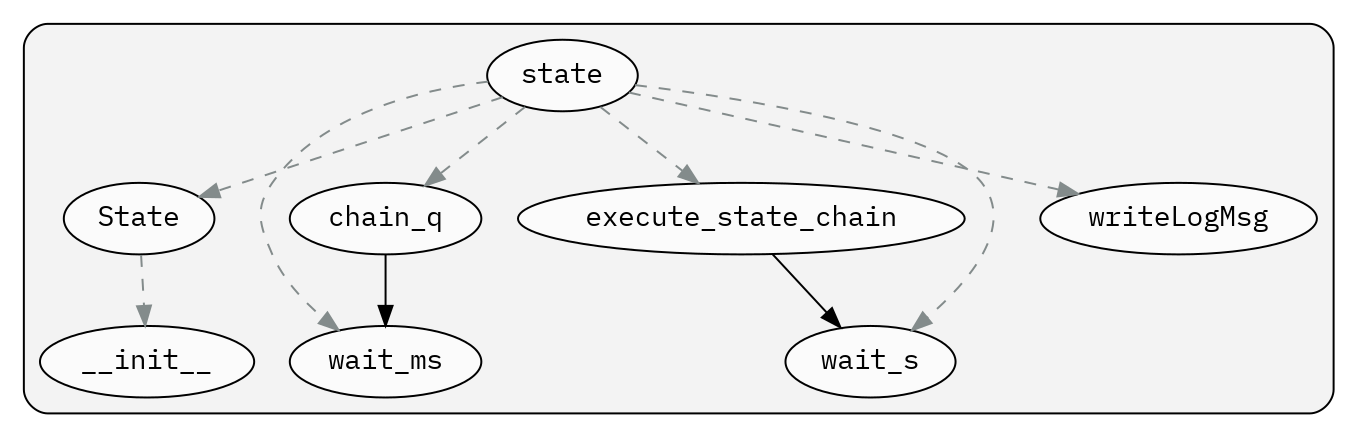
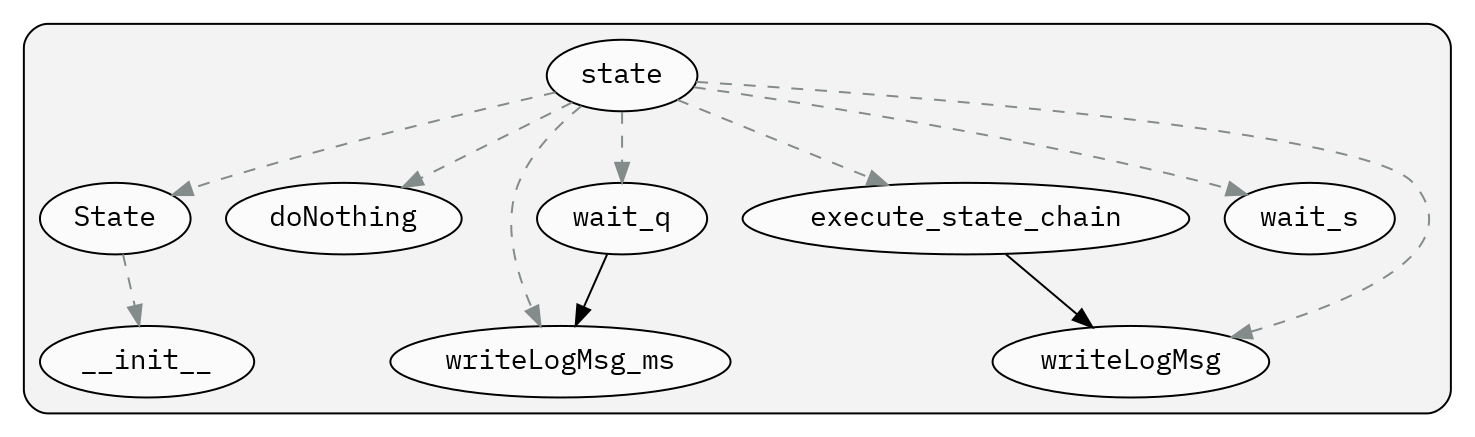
node "doNothing": added
node "chain_q": label "chain_q" -> "wait_q"
edge "execute_state_chain" -> "wait_s": now "execute_state_chain" -> "writeLogMsg"
node "wait_ms": label "wait_ms" -> "writeLogMsg_ms"
